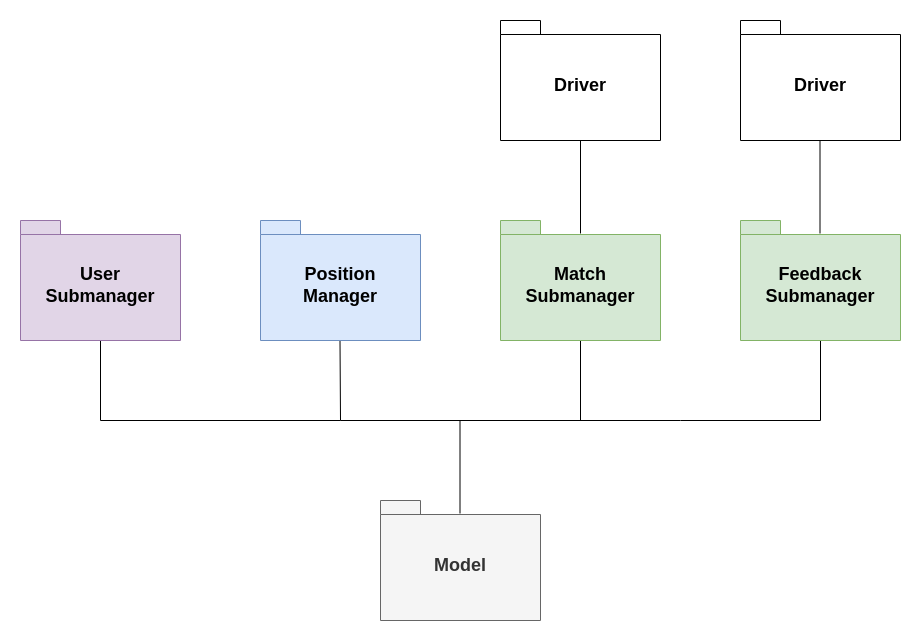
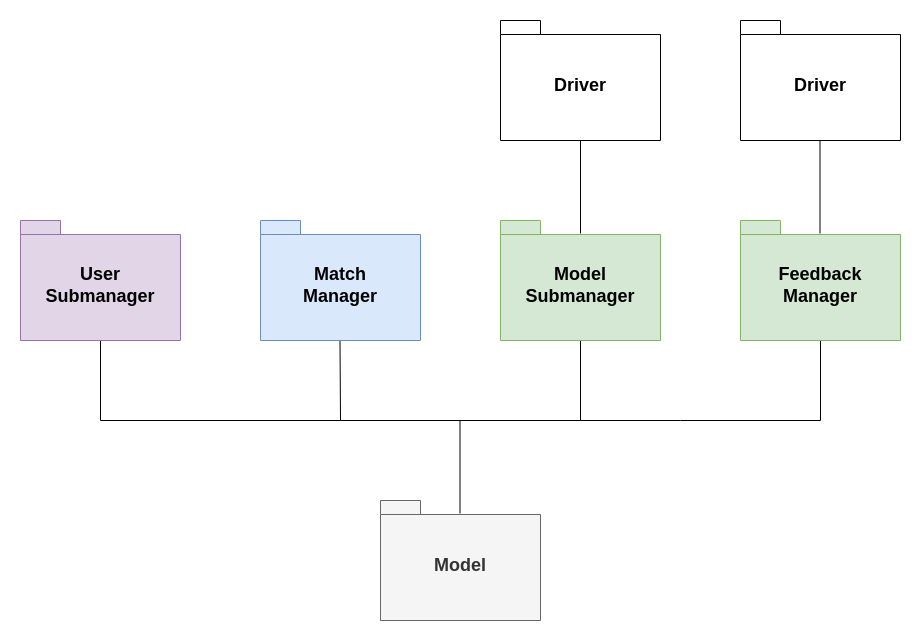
node "Position Manager": label "Position Manager" -> "Match Manager"
node "Match Submanager": label "Match Submanager" -> "Model Submanager"
node "Feedback Submanager": label "Feedback Submanager" -> "Feedback Manager"
